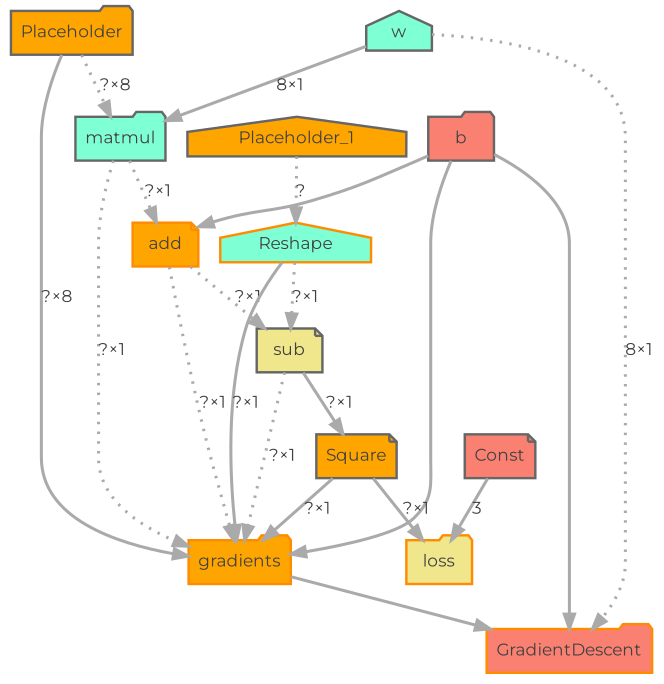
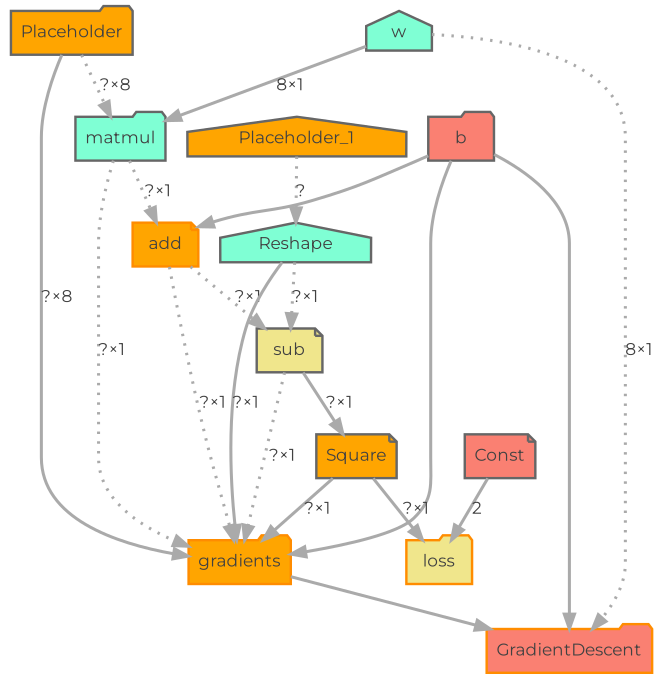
node "Reshape": color darkorange -> gray40
edge "Const" -> "loss": label "3" -> "2"
